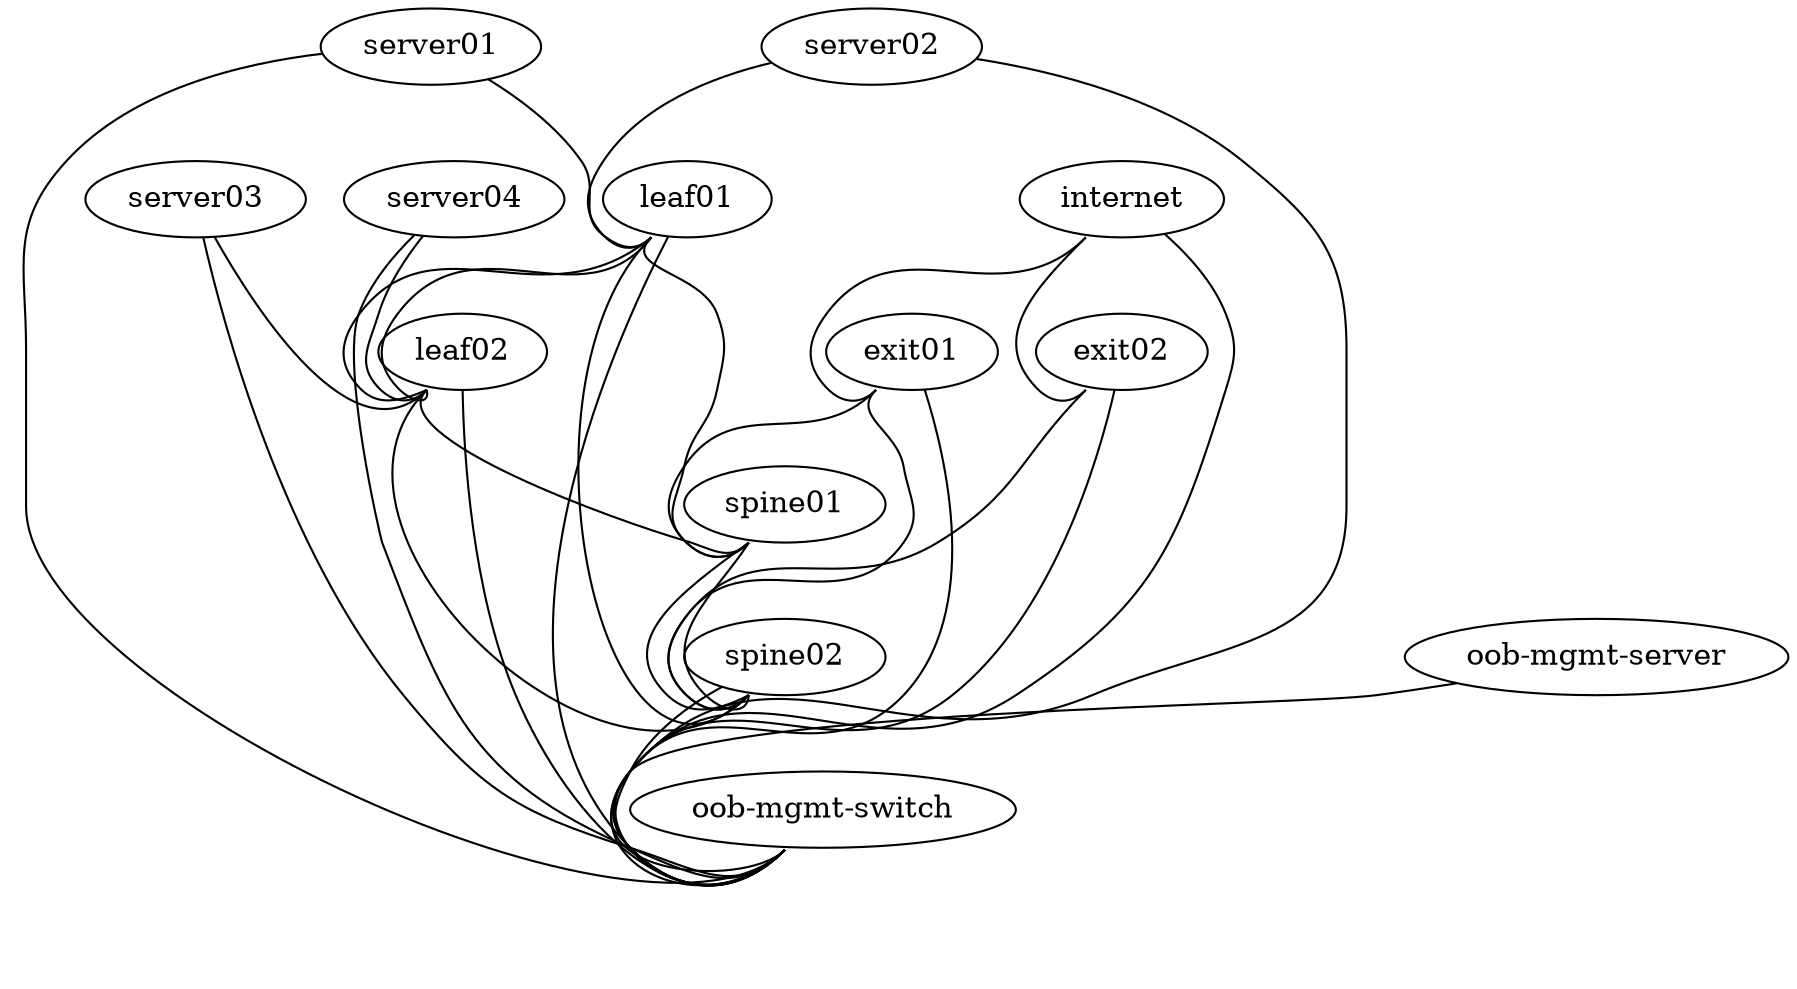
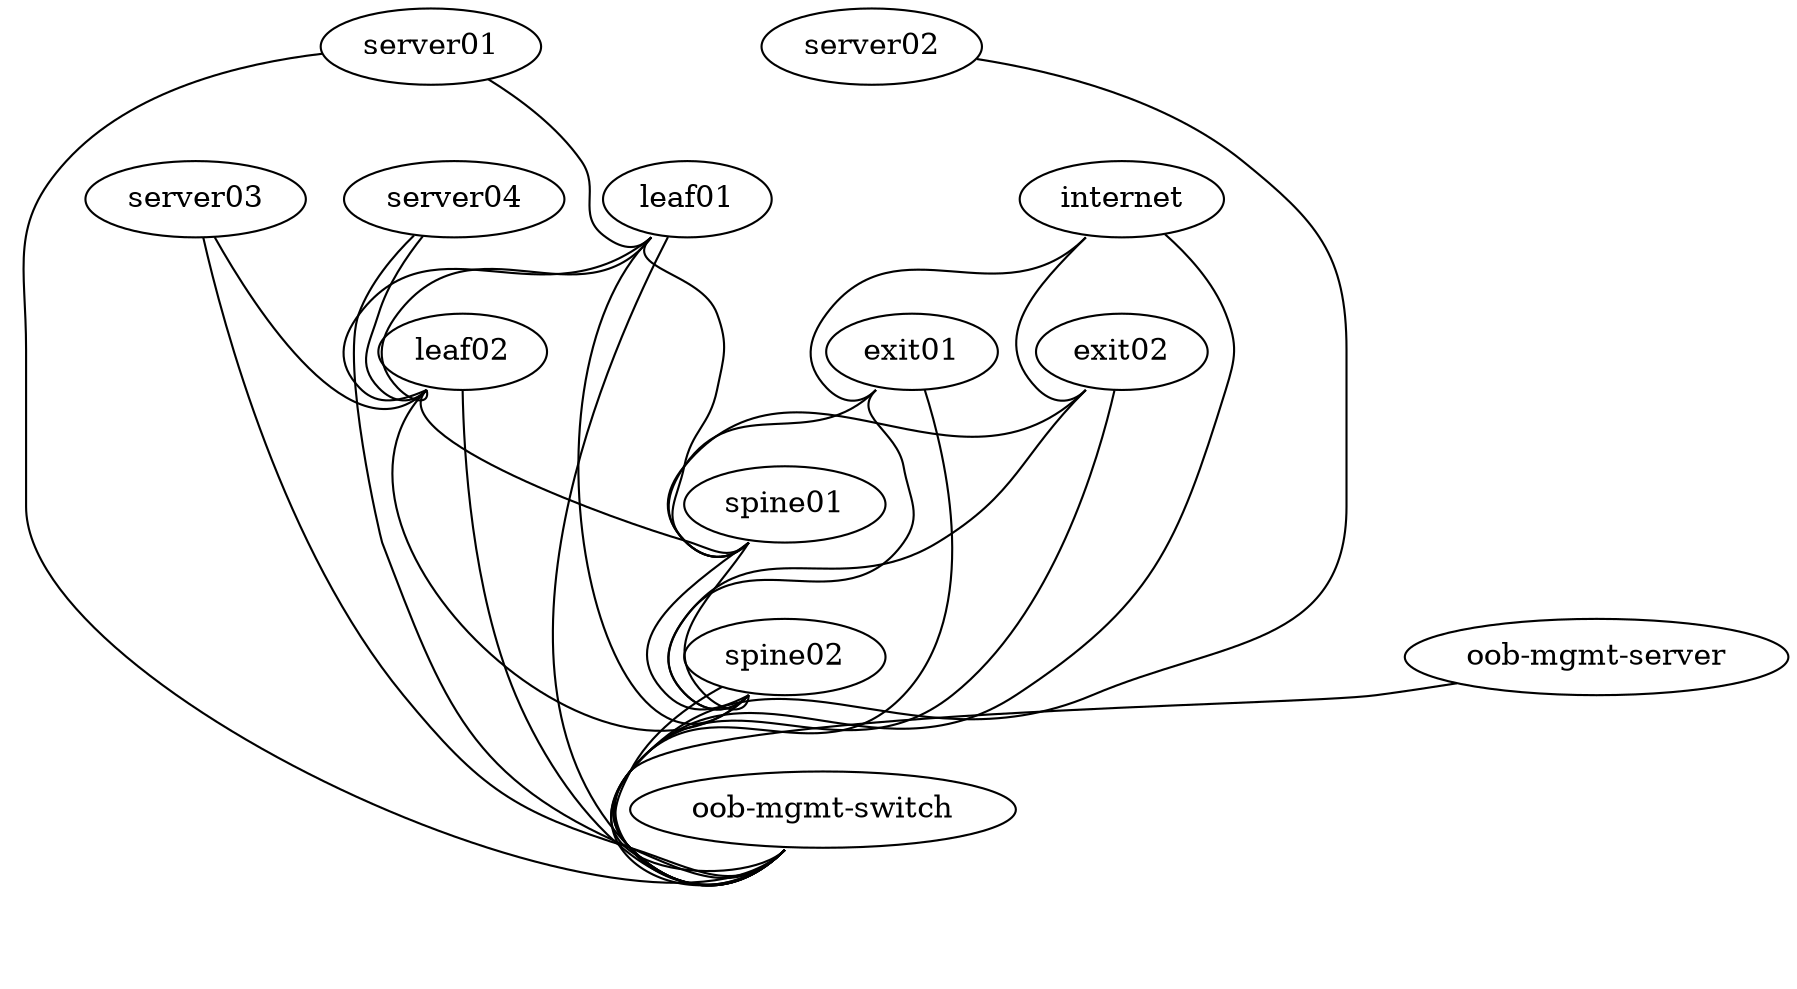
edge "server02" -- "leaf01": removed
edge "exit02" -- "spine01": added
